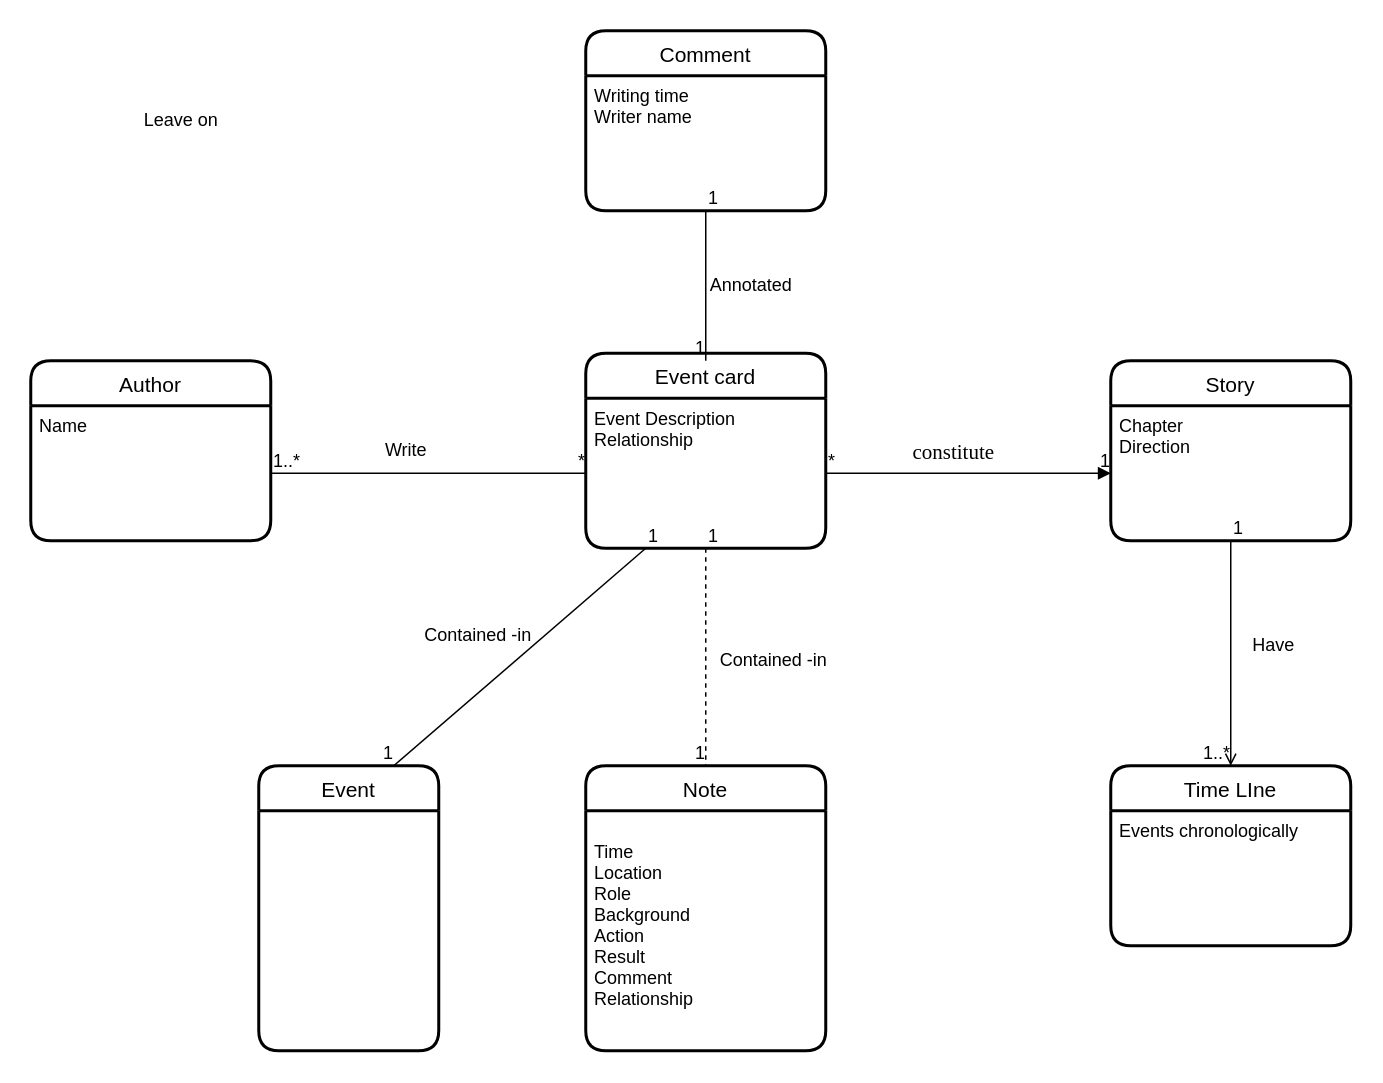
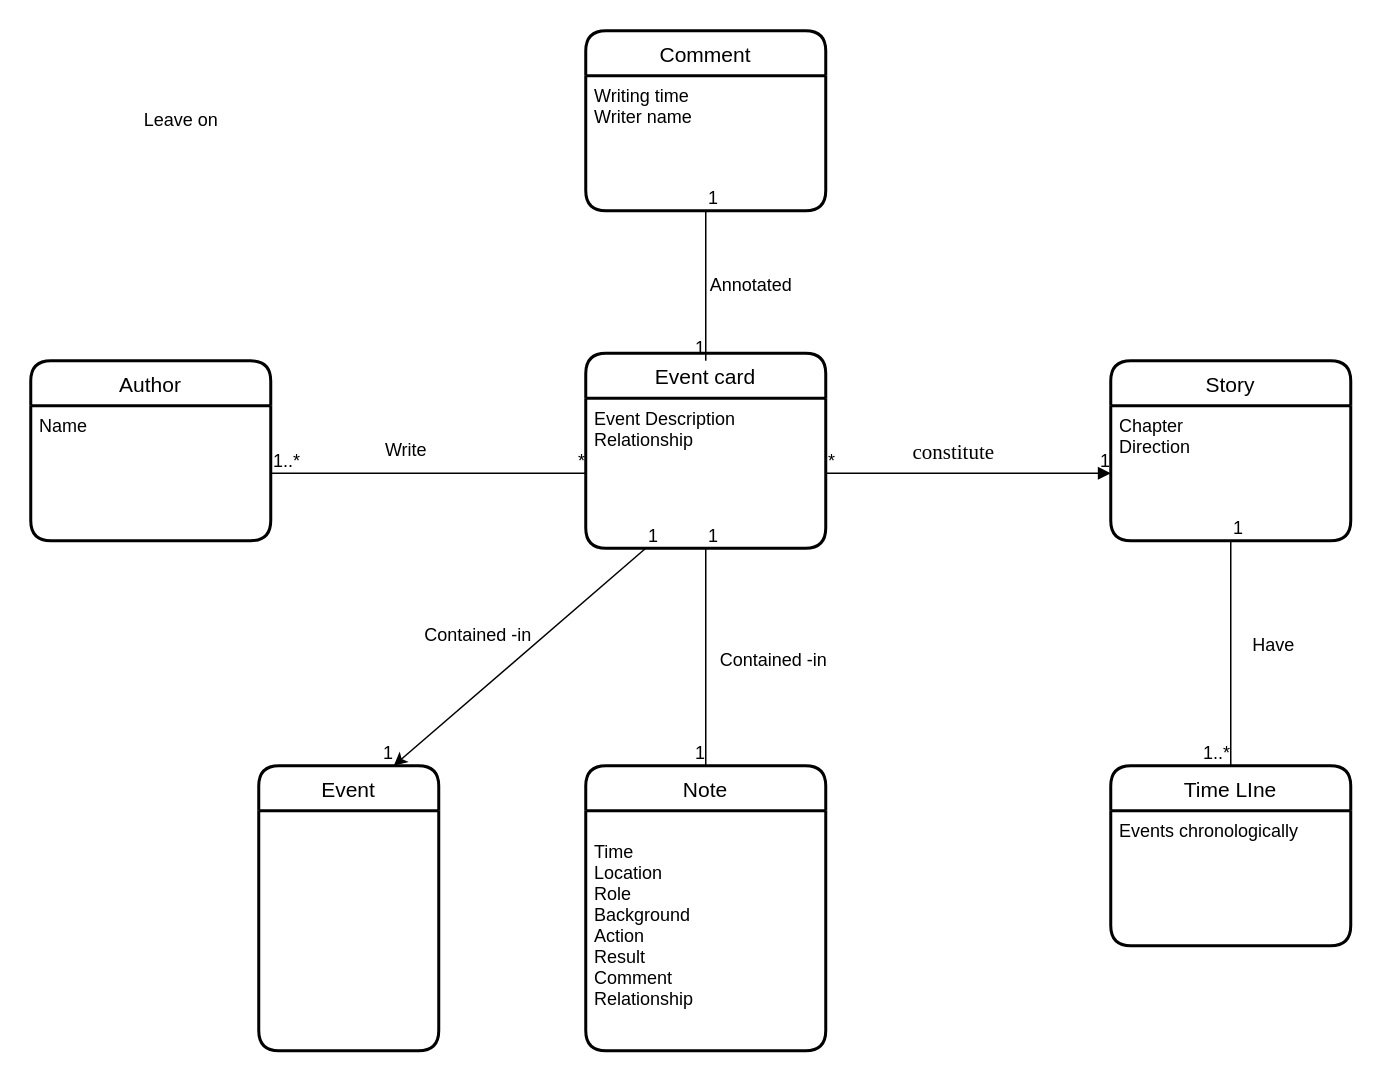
edge "Event Description Relationship" -- "Note": style dashed -> solid
edge "Chapter Direction" -> "Time LIne": arrowhead open -> none
edge "Event Description Relationship" -- "Event": arrowhead none -> classic
